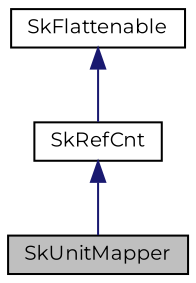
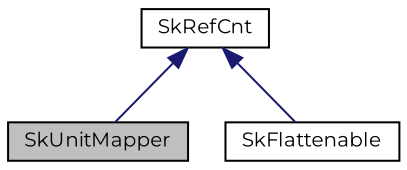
edge "SkRefCnt" -> "SkFlattenable": reversed
